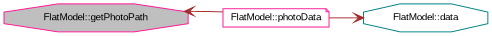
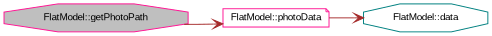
edge "FlatModel::photoData" -> "FlatModel::getPhotoPath": reversed
